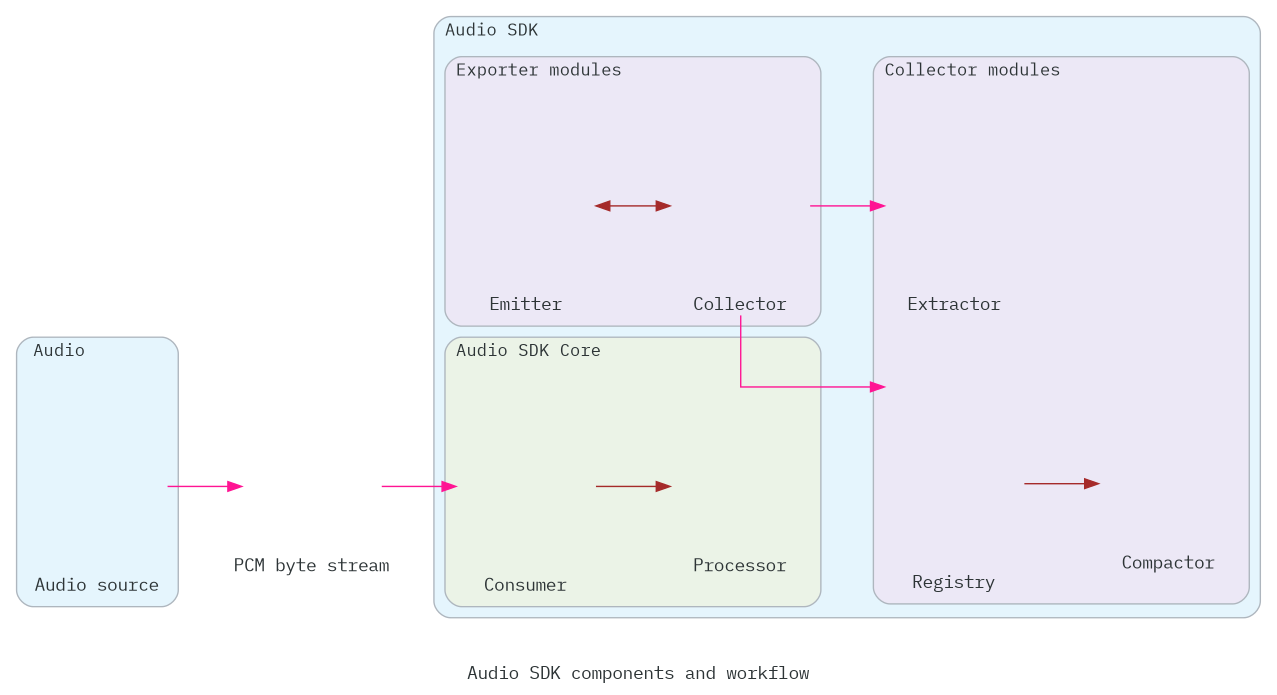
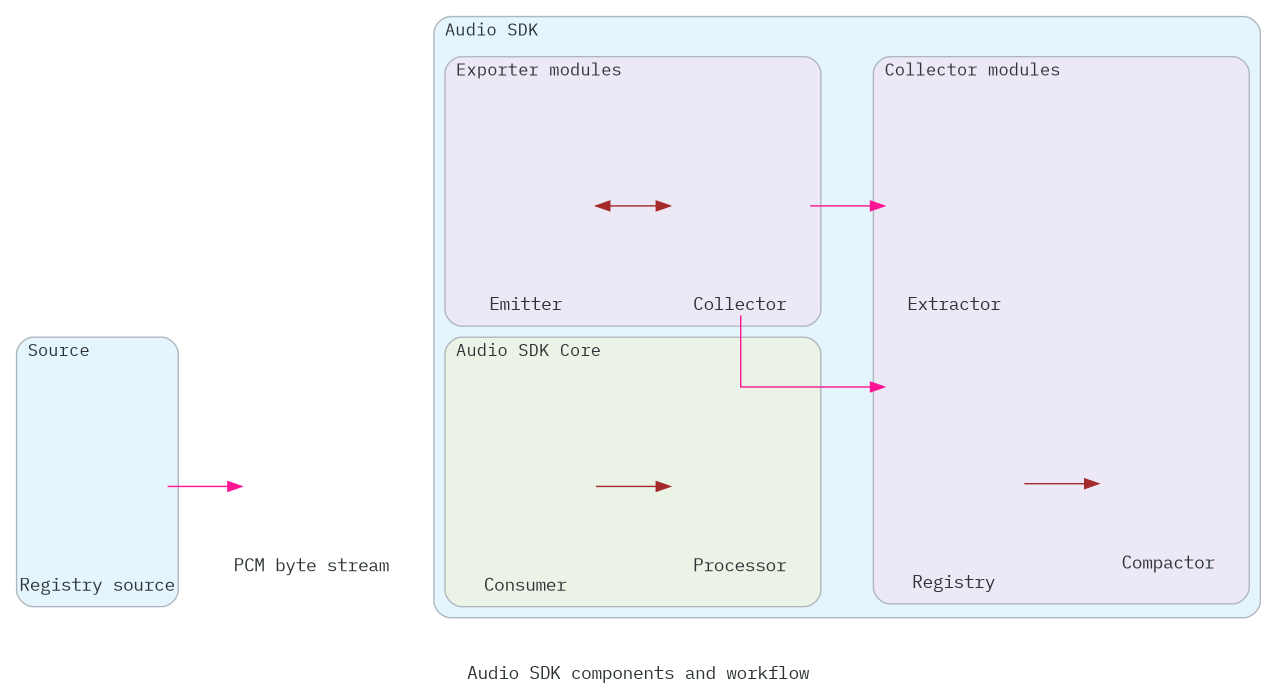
cluster "Audio": label "Audio" -> "Source"
node "Audio source": label "Audio source" -> "Registry source"
edge "PCM byte stream" -> "Consumer": removed
